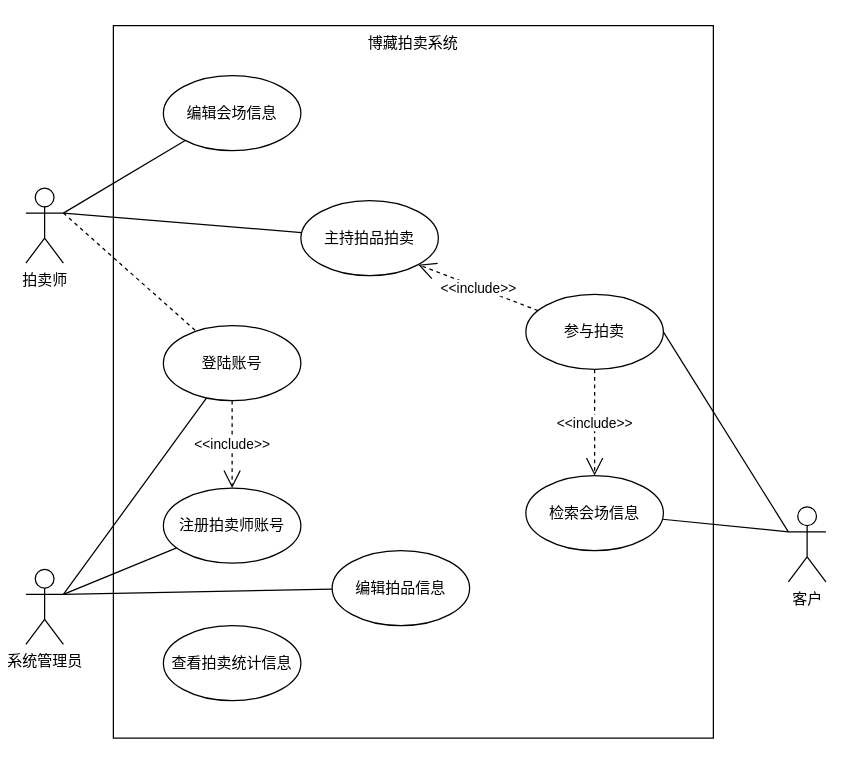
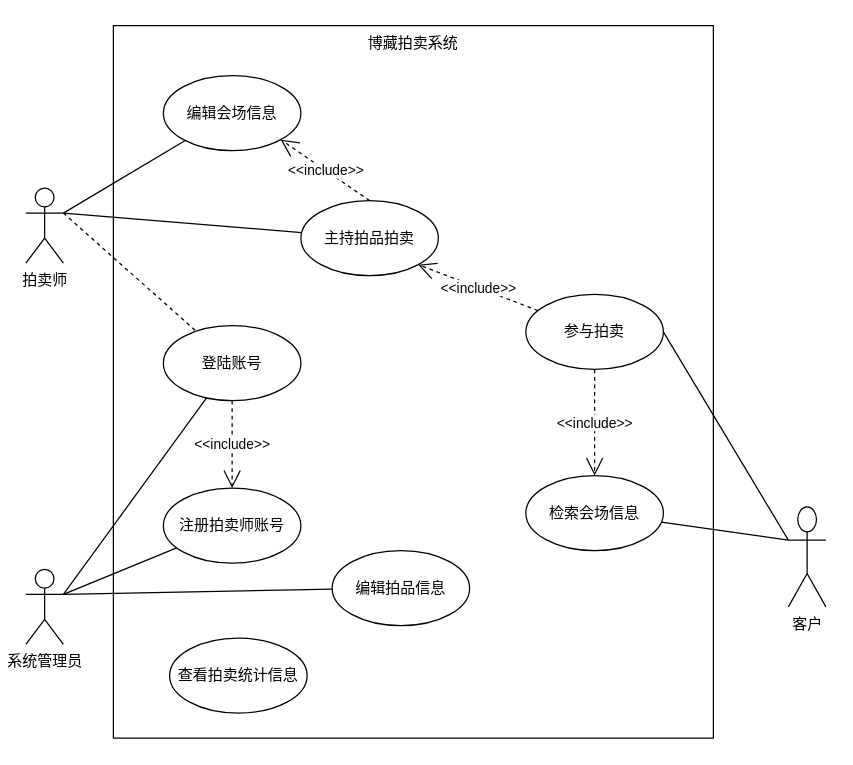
edge "主持拍品拍卖" -> "编辑会场信息": added, label "<<include>>"
node "客户": size 38x75 -> 38x100
node "查看拍卖统计信息": moved (232, 663) -> (238, 676)
